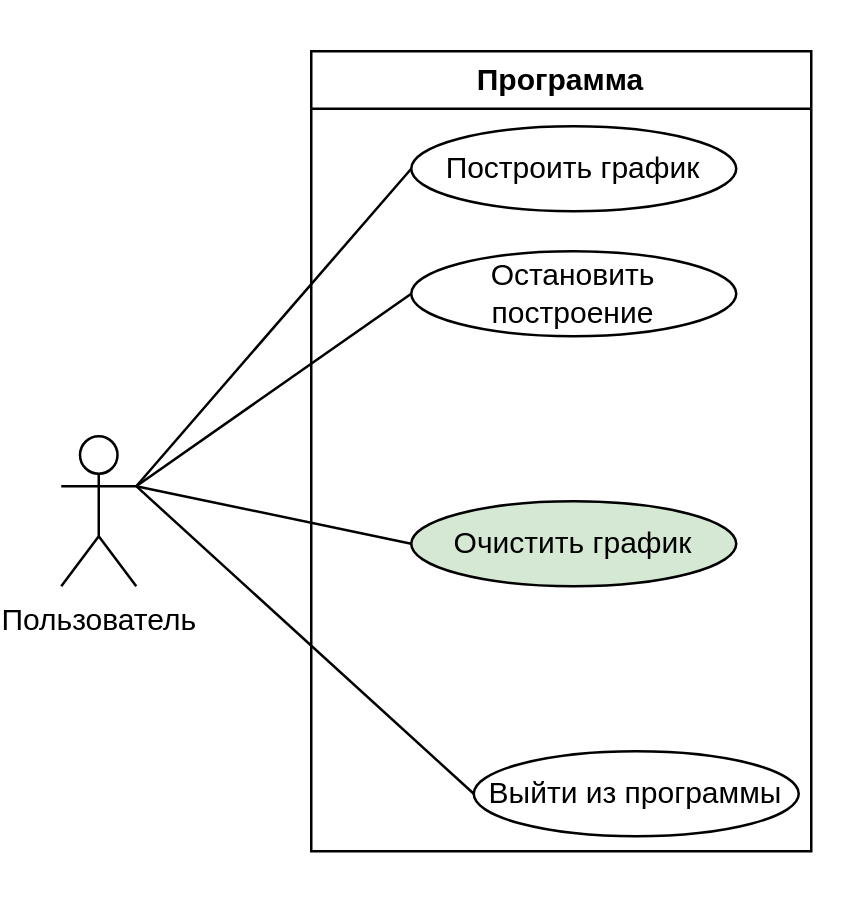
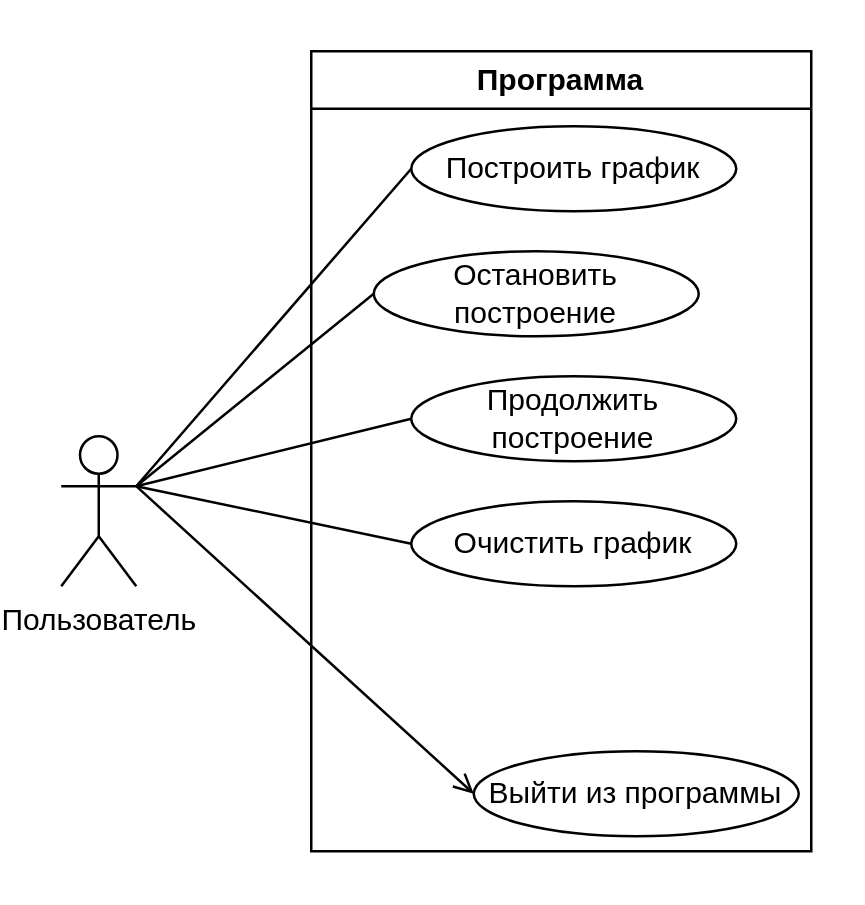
node "Остановить построение": moved (574, 294) -> (536, 294)
node "Продолжить построение": added
edge "Продолжить построение" -- "Пользователь": added
node "Очистить график": fillcolor #d5e8d4 -> #ffffff
edge "Пользователь" -- "Выйти из программы": arrowhead none -> open
